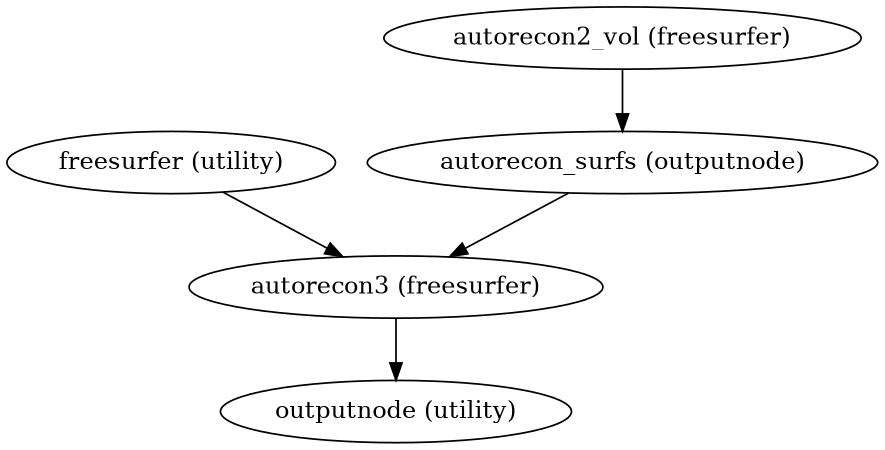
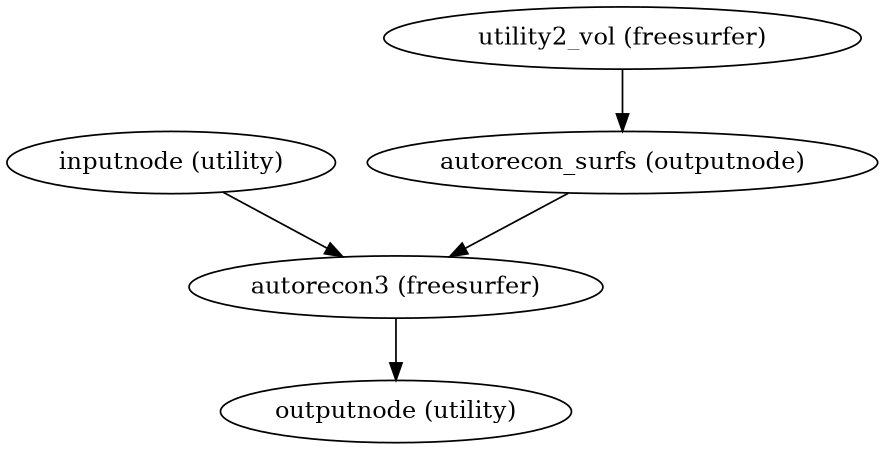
node "autorecon2_vol (freesurfer)": label "autorecon2_vol (freesurfer)" -> "utility2_vol (freesurfer)"
node "freesurfer (utility)": label "freesurfer (utility)" -> "inputnode (utility)"
